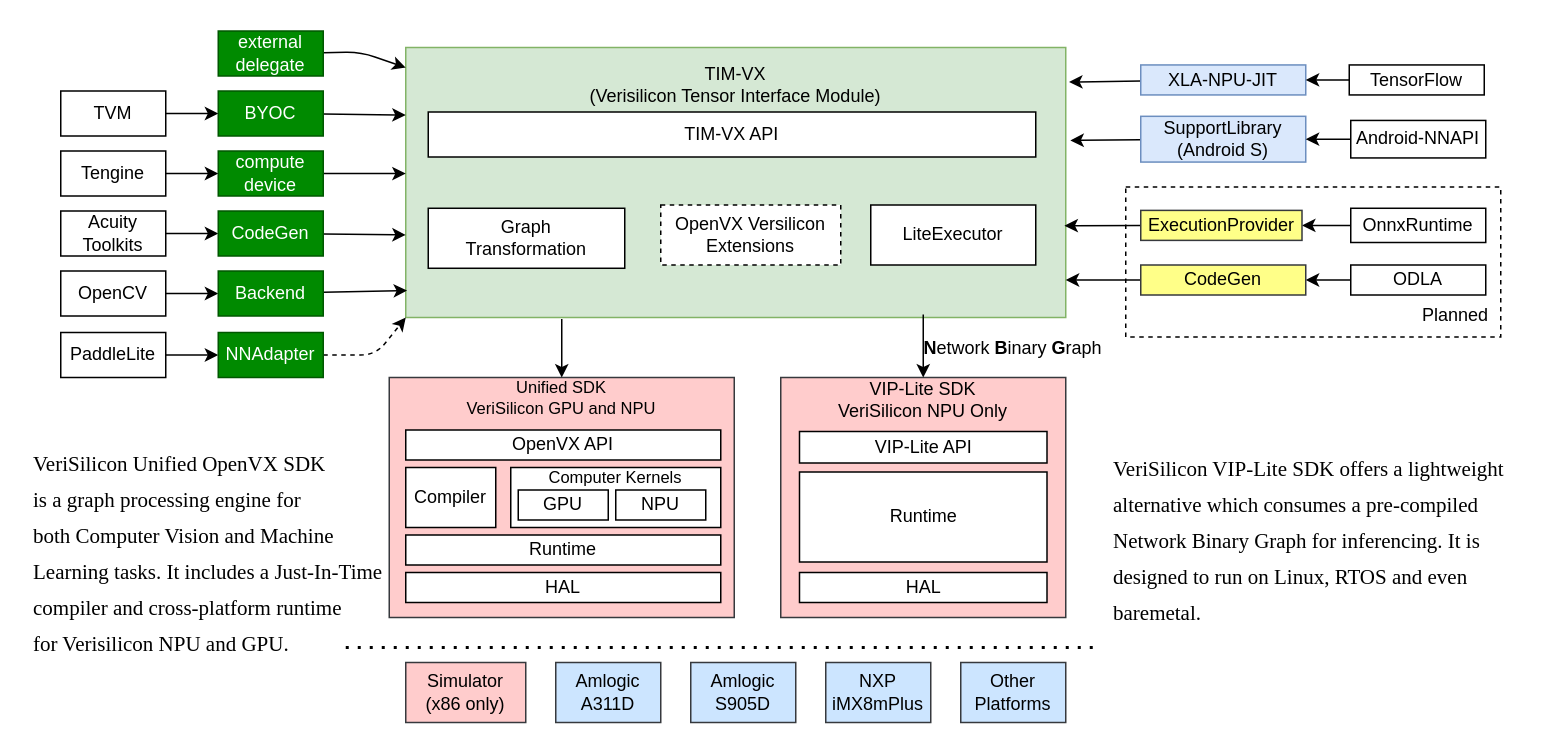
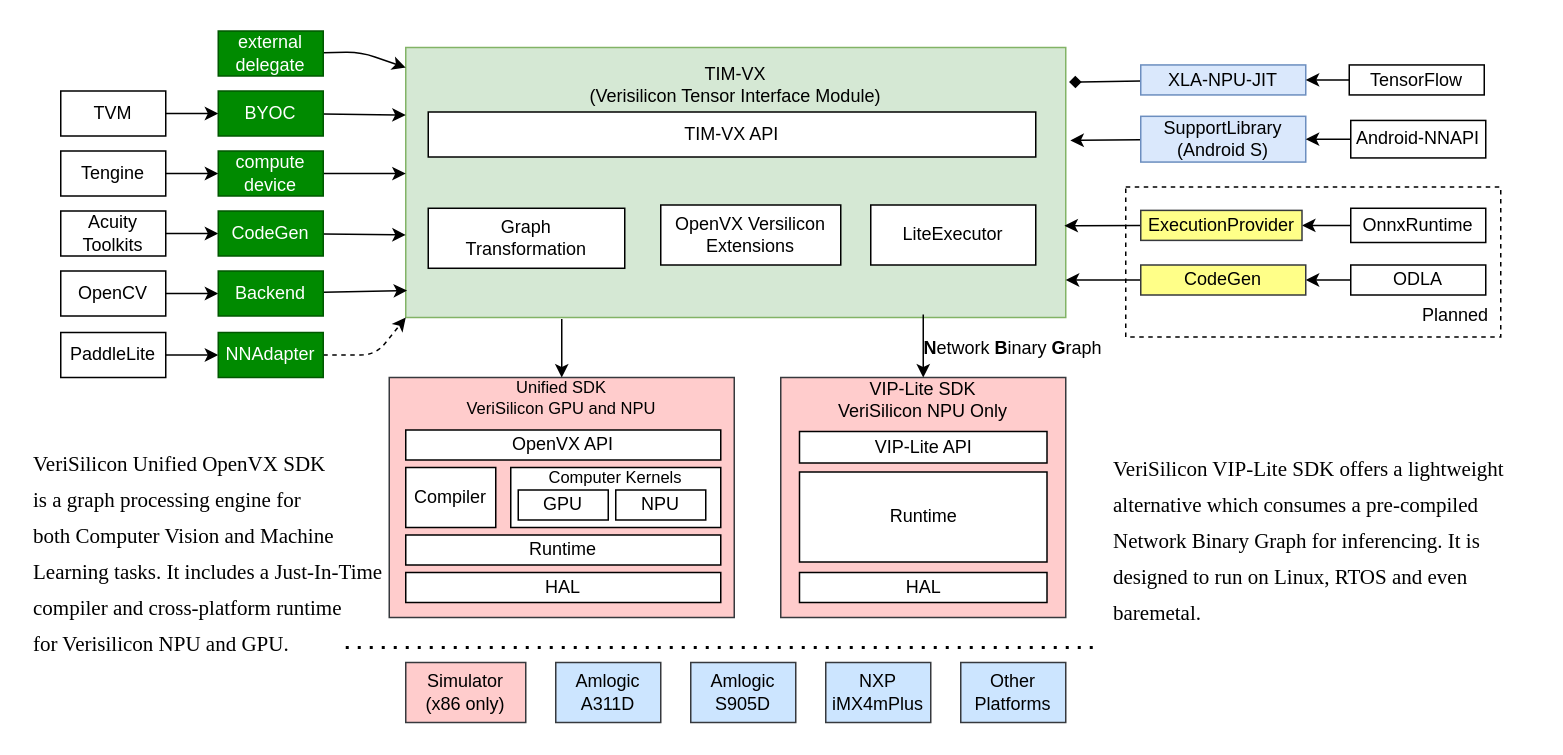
edge "XLA-NPU-JIT" -> "TIM-VX (Verisilicon Tensor Interface Module)": arrowhead classic -> diamond
node "OpenVX Versilicon Extensions": style dashed -> solid
node "NXP iMX8mPlus": label "NXP iMX8mPlus" -> "NXP iMX4mPlus"
